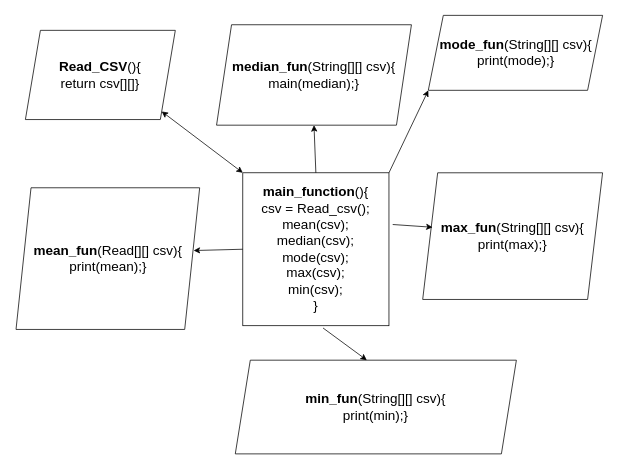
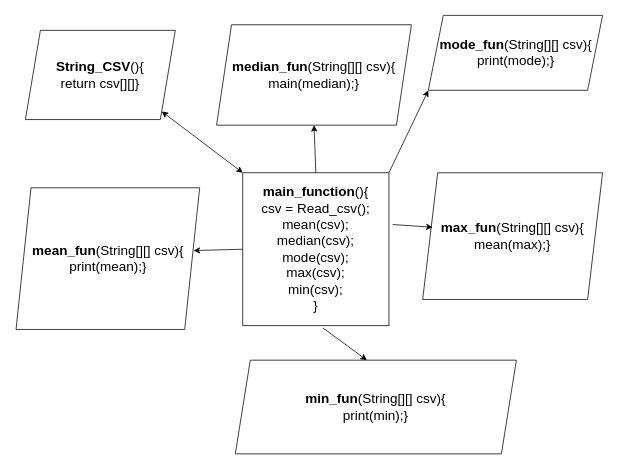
node "Read_CSV(){return csv[][]}": label "Read_CSV(){return csv[][]}" -> "String_CSV(){return csv[][]}"
node "max_fun(String[][] csv){print(max);}": label "max_fun(String[][] csv){print(max);}" -> "max_fun(String[][] csv){mean(max);}"
node "mean_fun(Read[][] csv){print(mean);}": label "mean_fun(Read[][] csv){print(mean);}" -> "mean_fun(String[][] csv){print(mean);}"
